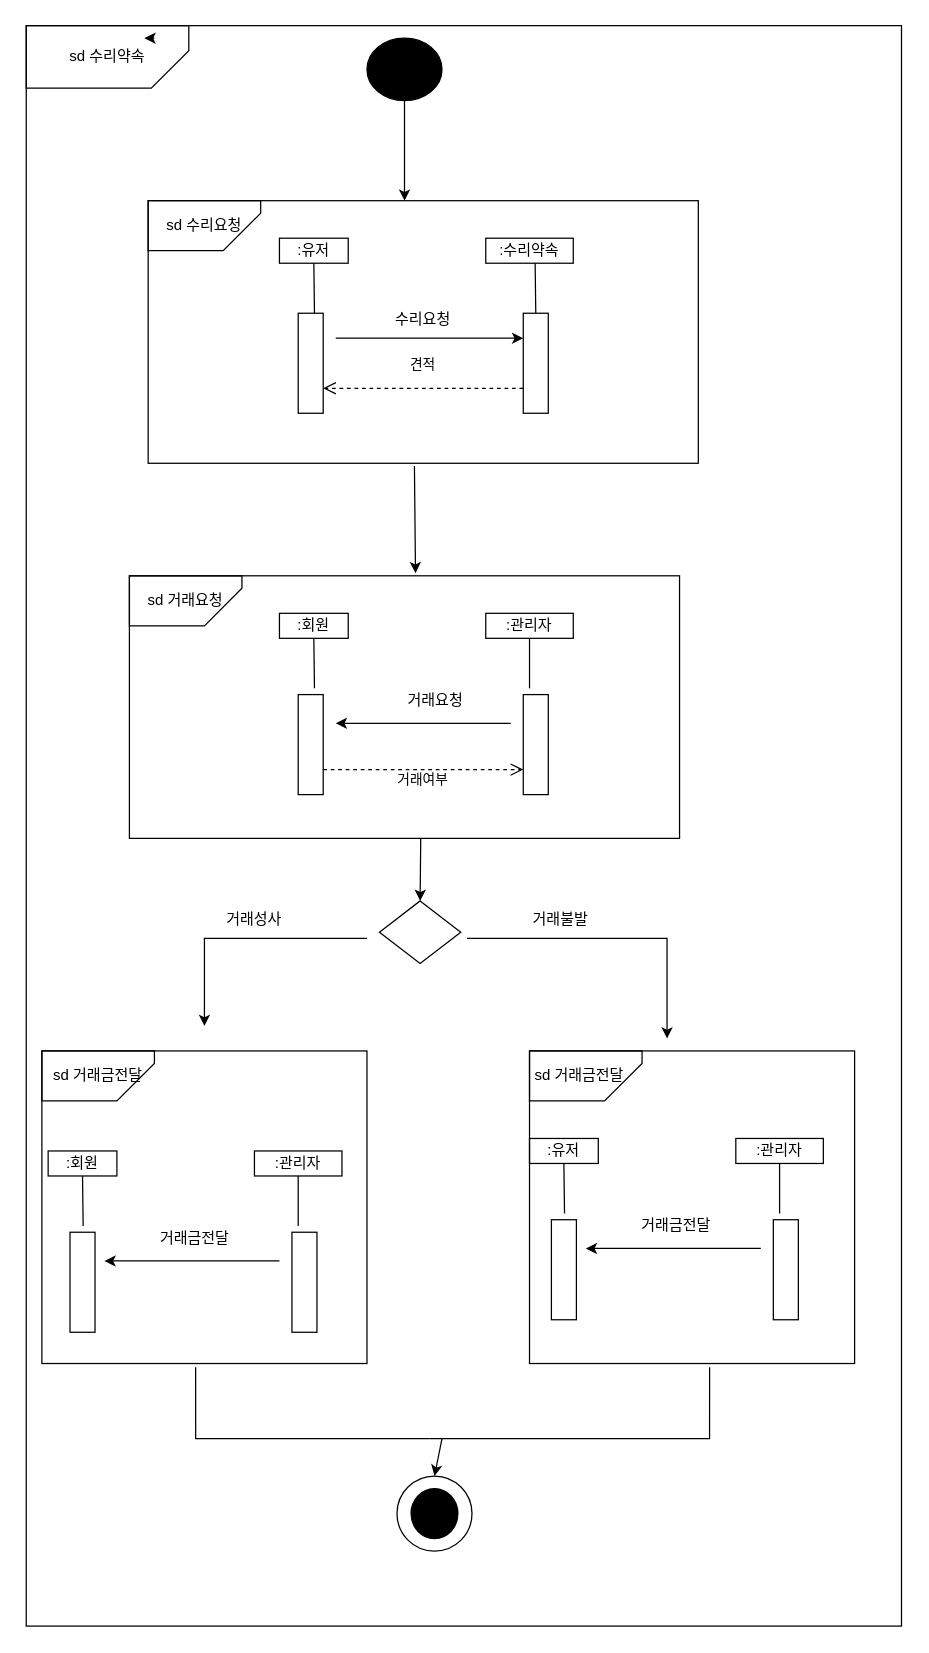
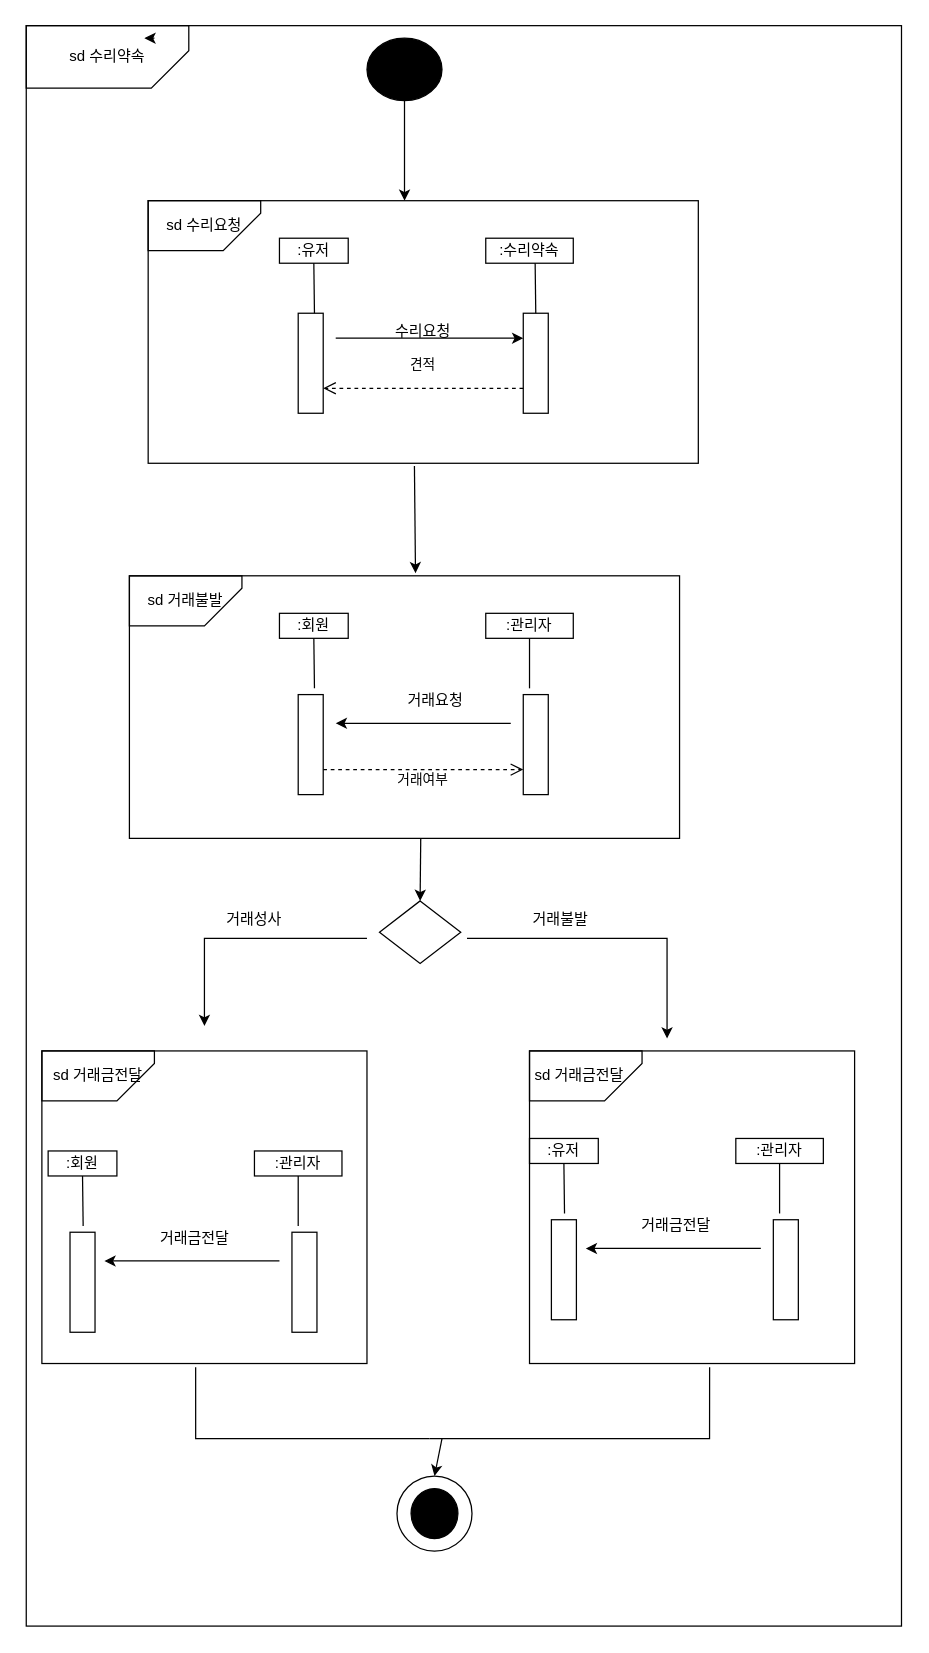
node "수리요청": moved (423, 319) -> (423, 332)
node "sd 거래요청": label "sd 거래요청" -> "sd 거래불발"
